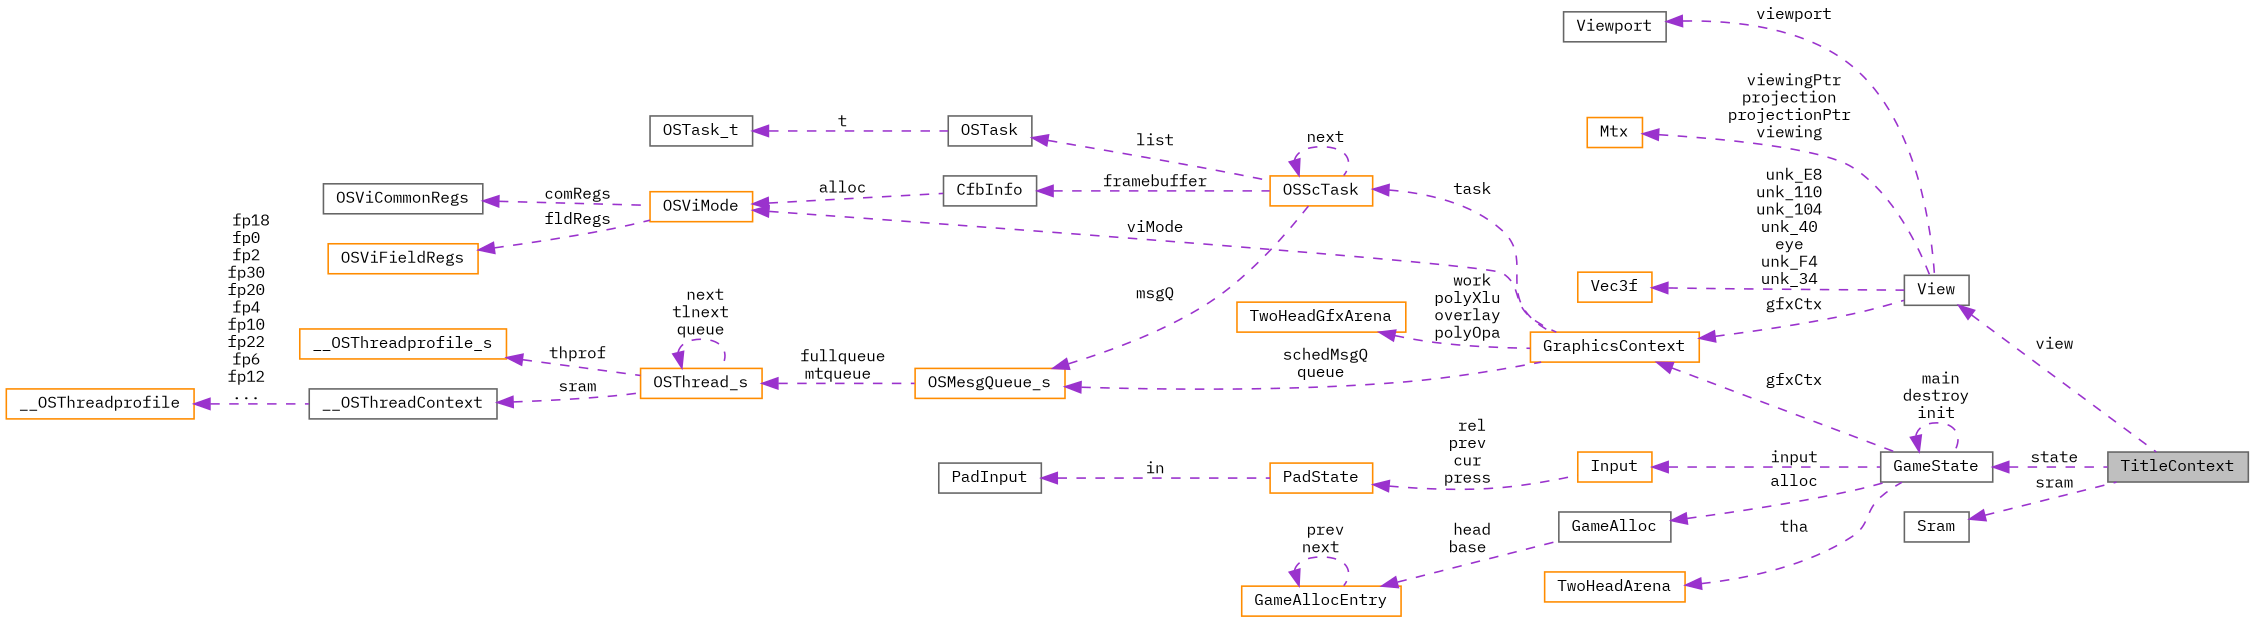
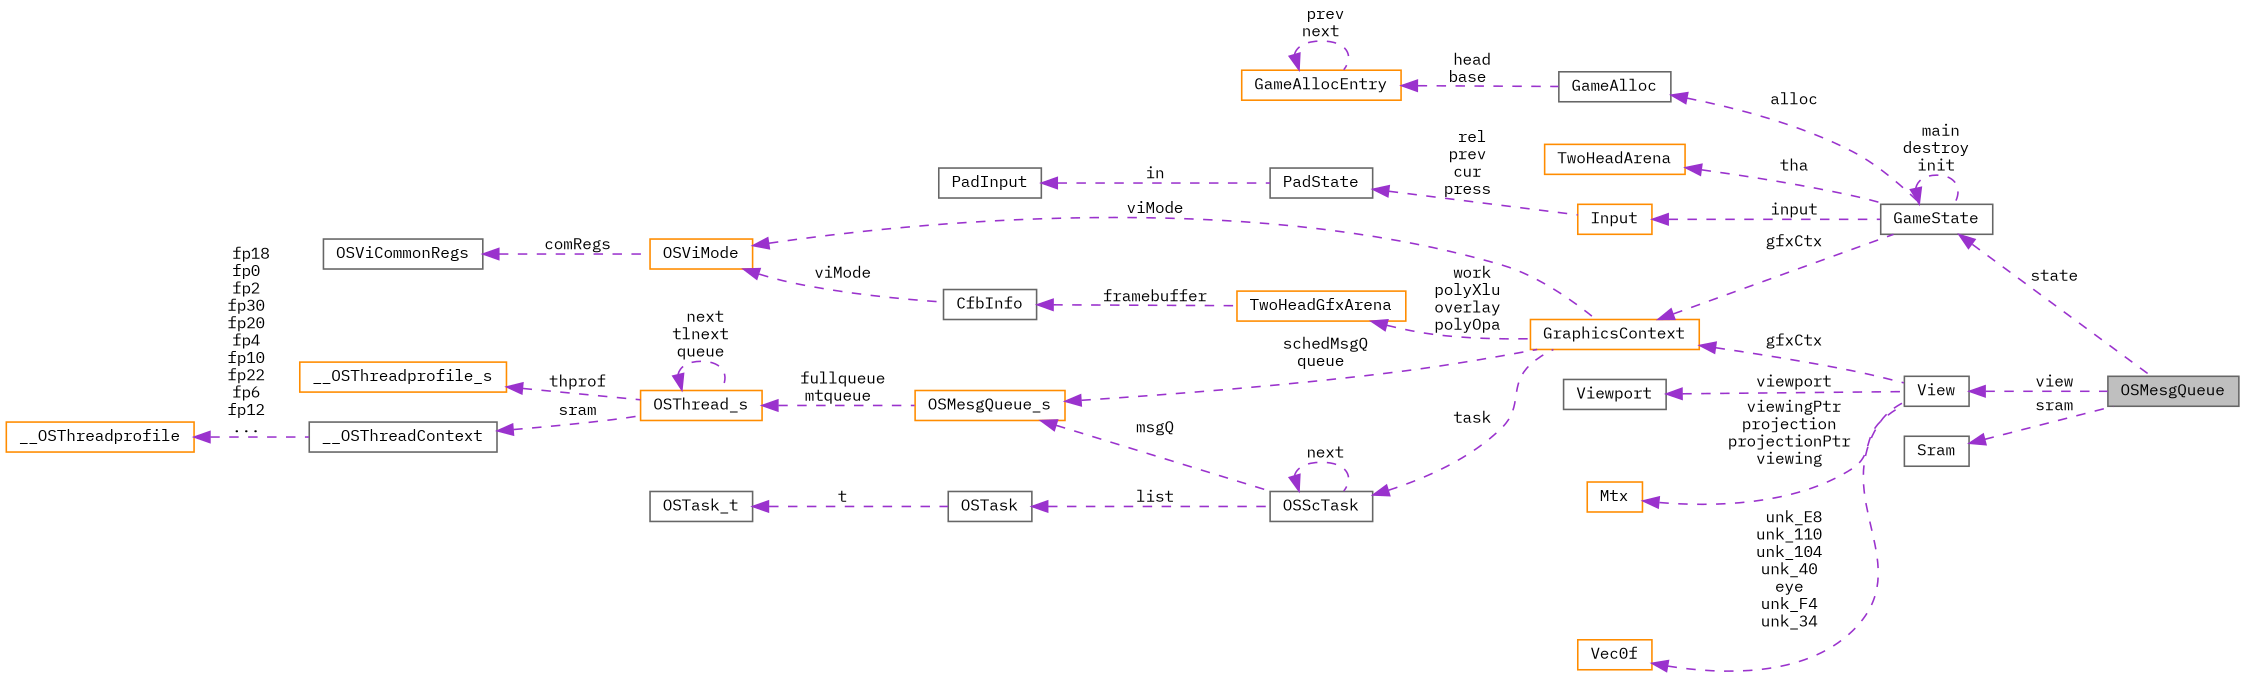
edge "CfbInfo" -> "OSViMode": label " alloc" -> " viMode"
edge "OSScTask" -> "CfbInfo": now "TwoHeadGfxArena" -> "CfbInfo"
node "OSScTask": color darkorange -> gray40
node "OSViFieldRegs": removed
node "Vec3f": label "Vec3f" -> "Vec0f"
node "TitleContext": label "TitleContext" -> "OSMesgQueue"
node "PadState": color darkorange -> gray40
